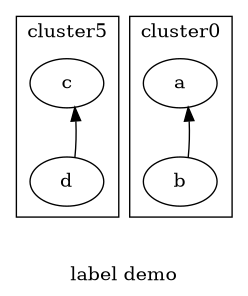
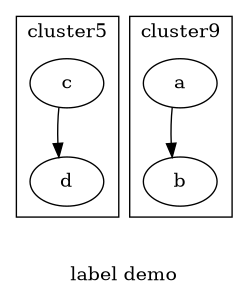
cluster "cluster0": label "cluster0" -> "cluster9"
edge "d" -> "c": reversed
edge "b" -> "a": reversed
